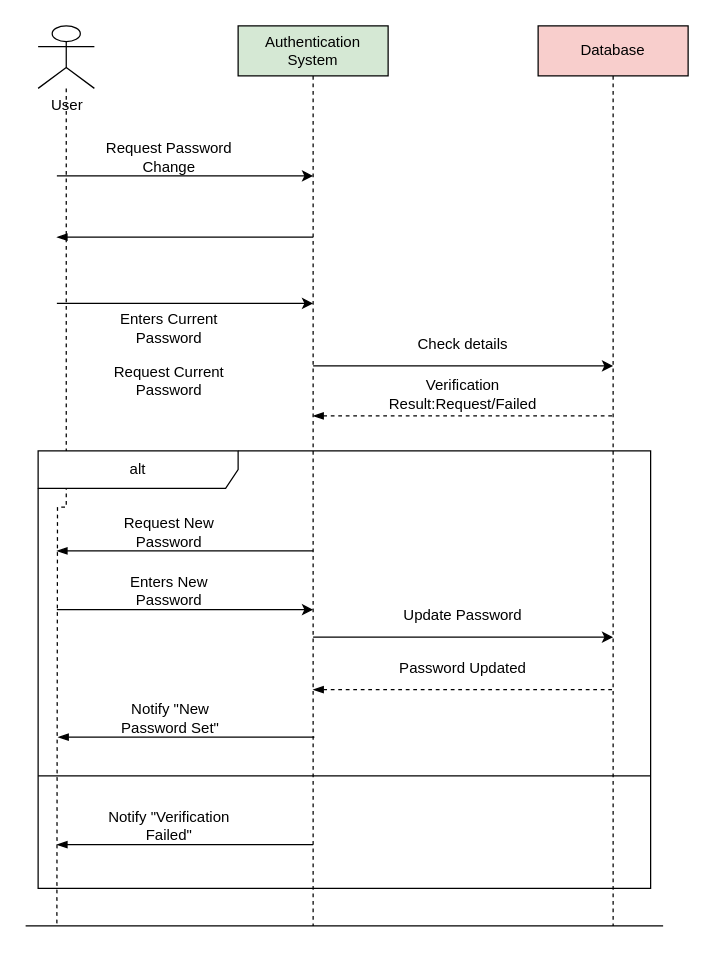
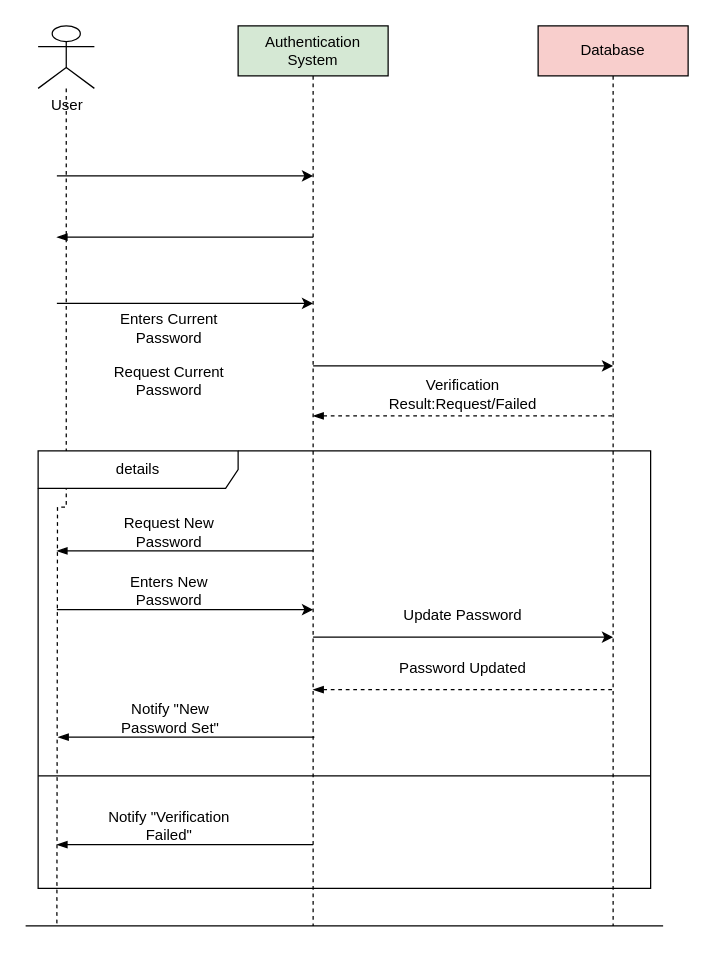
node "Request Password Change": removed
node "Check details": removed
node "alt": label "alt" -> "details"
